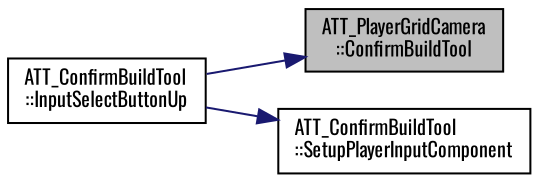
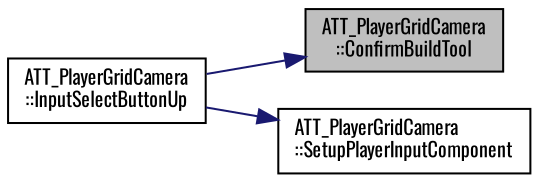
node "ATT_ConfirmBuildTool ::InputSelectButtonUp": label "ATT_ConfirmBuildTool ::InputSelectButtonUp" -> "ATT_PlayerGridCamera ::InputSelectButtonUp"
node "ATT_ConfirmBuildTool ::SetupPlayerInputComponent": label "ATT_ConfirmBuildTool ::SetupPlayerInputComponent" -> "ATT_PlayerGridCamera ::SetupPlayerInputComponent"
